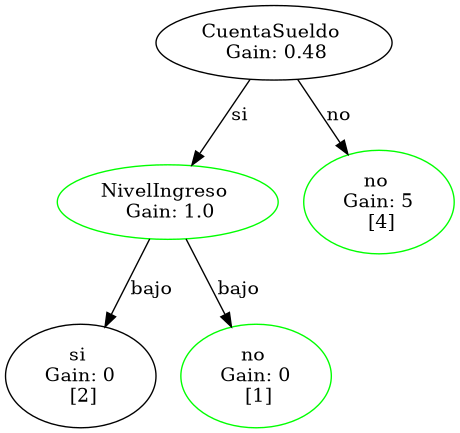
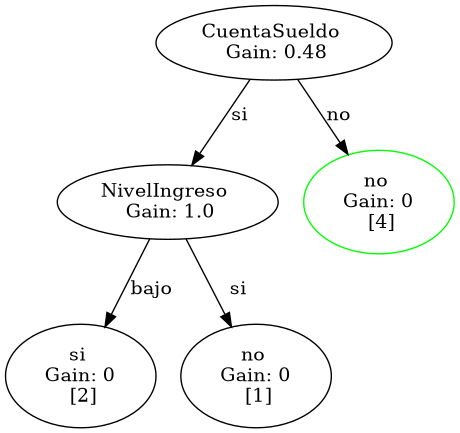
node "NivelIngreso Gain: 1.0": color green -> black
node "no Gain: 5 [4]": label "no Gain: 5 [4]" -> "no Gain: 0 [4]"
edge "NivelIngreso Gain: 1.0" -> "no Gain: 0 [1]": label "bajo" -> "si"
node "no Gain: 0 [1]": color green -> black
